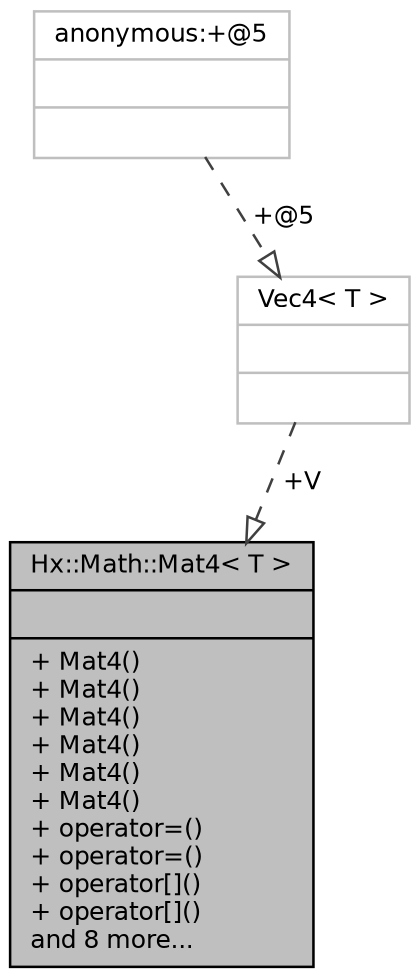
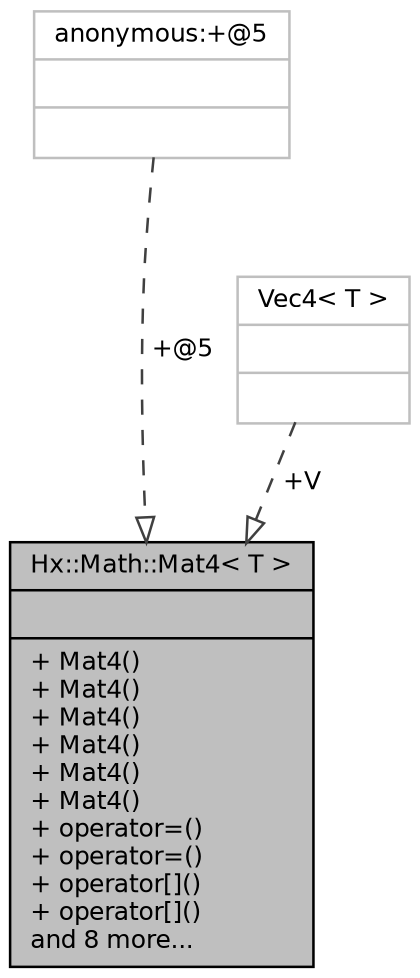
edge "anonymous:+@5" -> "Vec4< T >": now "anonymous:+@5" -> "Hx::Math::Mat4< T >"
